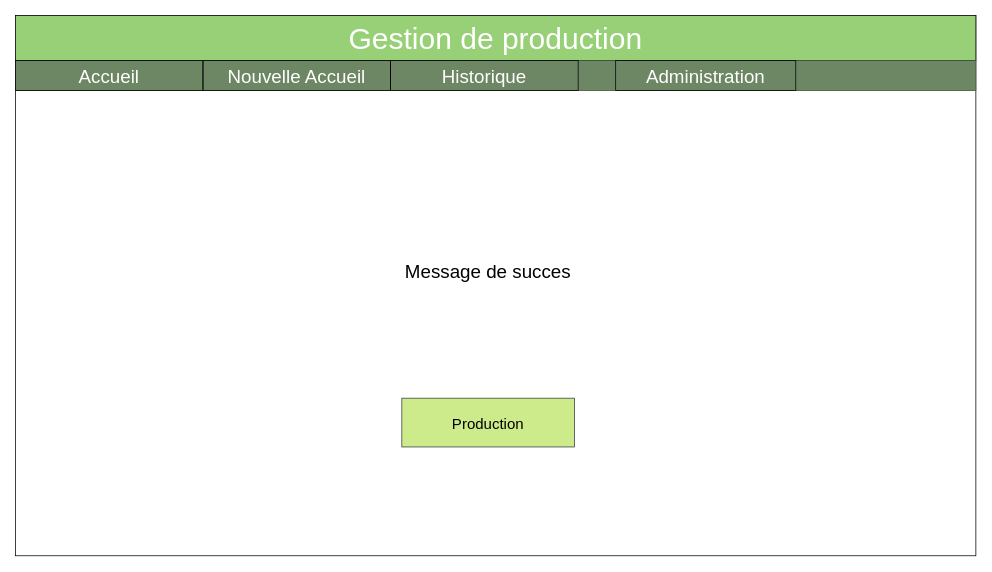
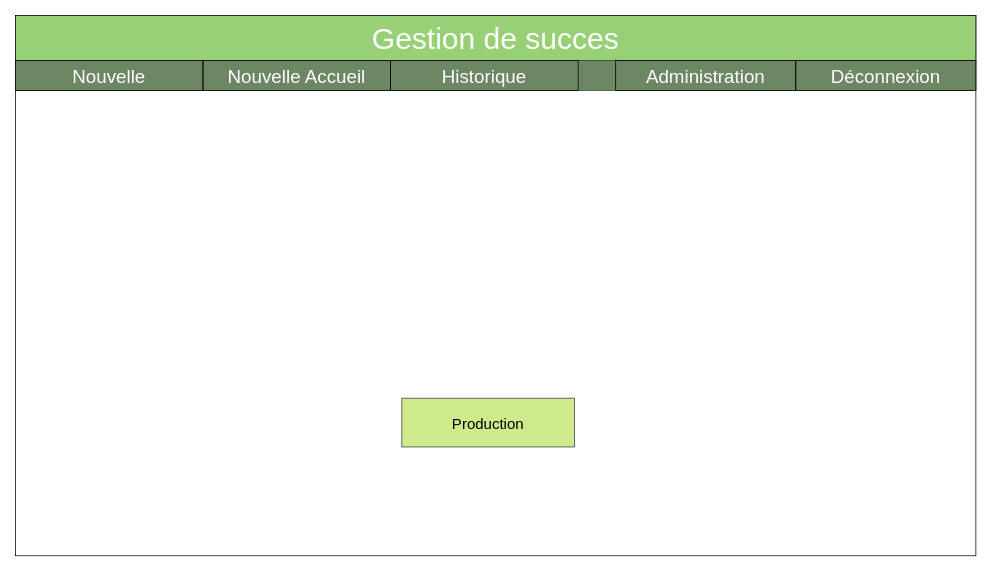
node "Gestion de production": label "Gestion de production" -> "Gestion de succes"
node "Accueil": label "Accueil" -> "Nouvelle"
node "Déconnexion": added
node "Message de succes": removed
